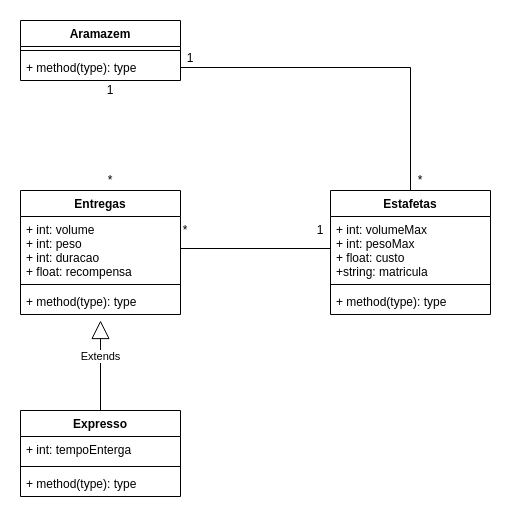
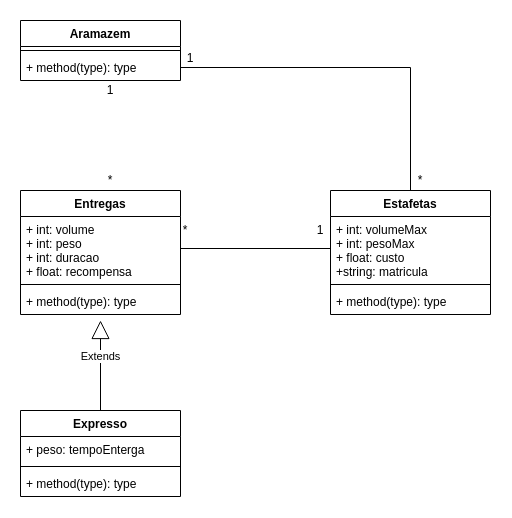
node "+ int: tempoEnterga": label "+ int: tempoEnterga" -> "+ peso: tempoEnterga"
